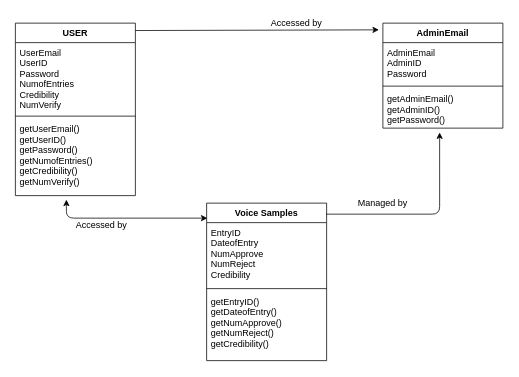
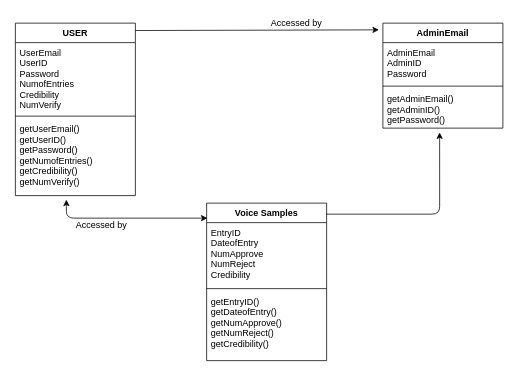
node "Managed by": removed
